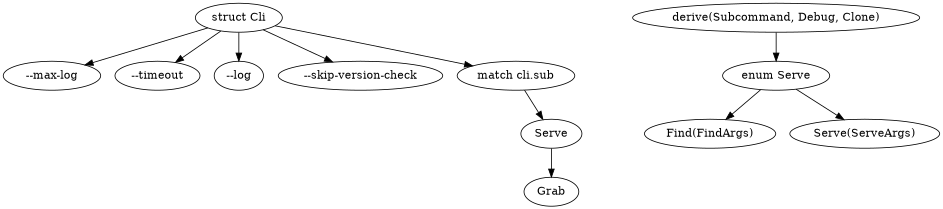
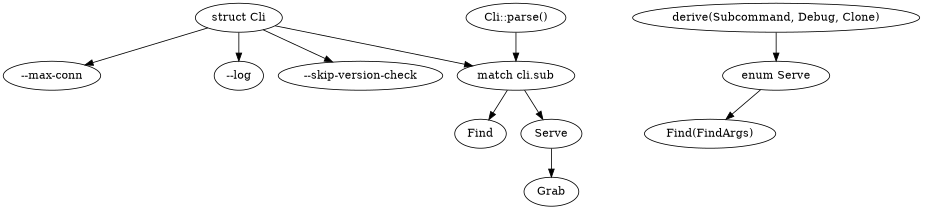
node "Cli::parse()": added
node "--max-log": label "--max-log" -> "--max-conn"
node "--timeout": removed
node "Find": added
node "Serve(ServeArgs)": removed
